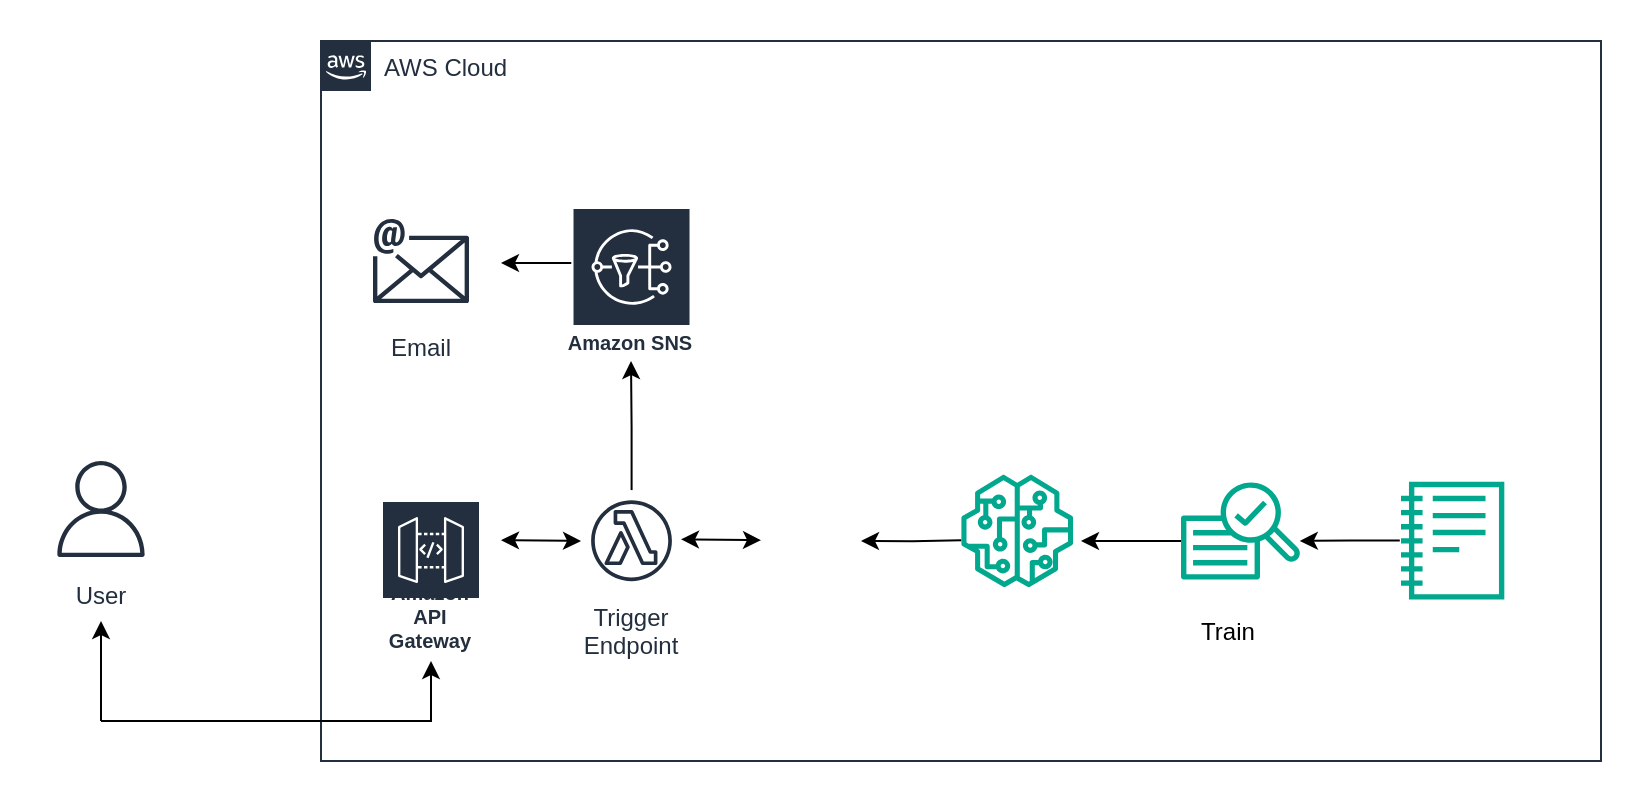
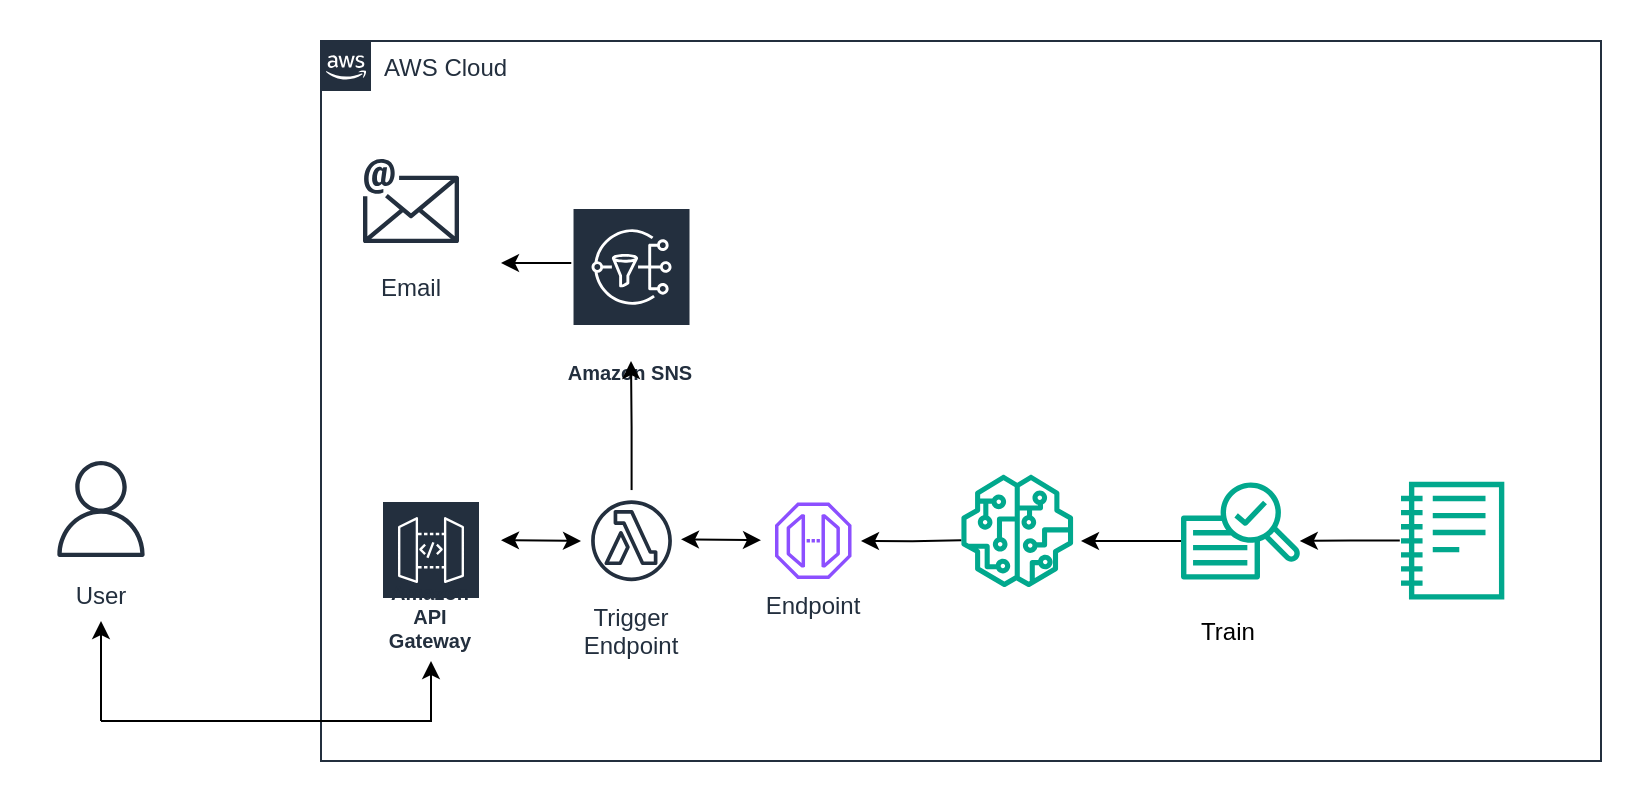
node "Email": moved (421, 261) -> (411, 201)
node "Amazon SNS": size 120x140 -> 120x170
node "Endpoint": added
